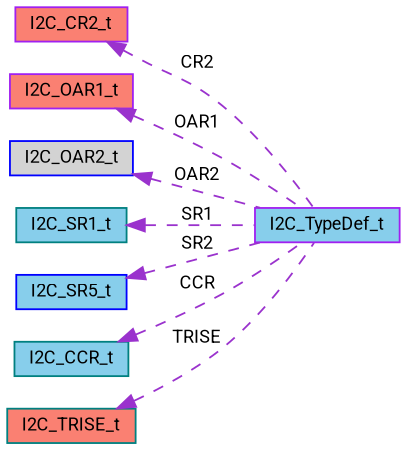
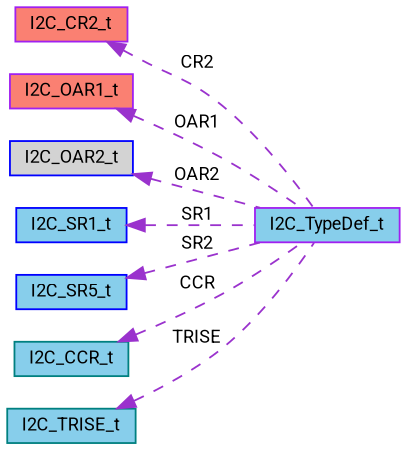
node "I2C_SR1_t": color teal -> blue
node "I2C_TRISE_t": fillcolor salmon -> skyblue
